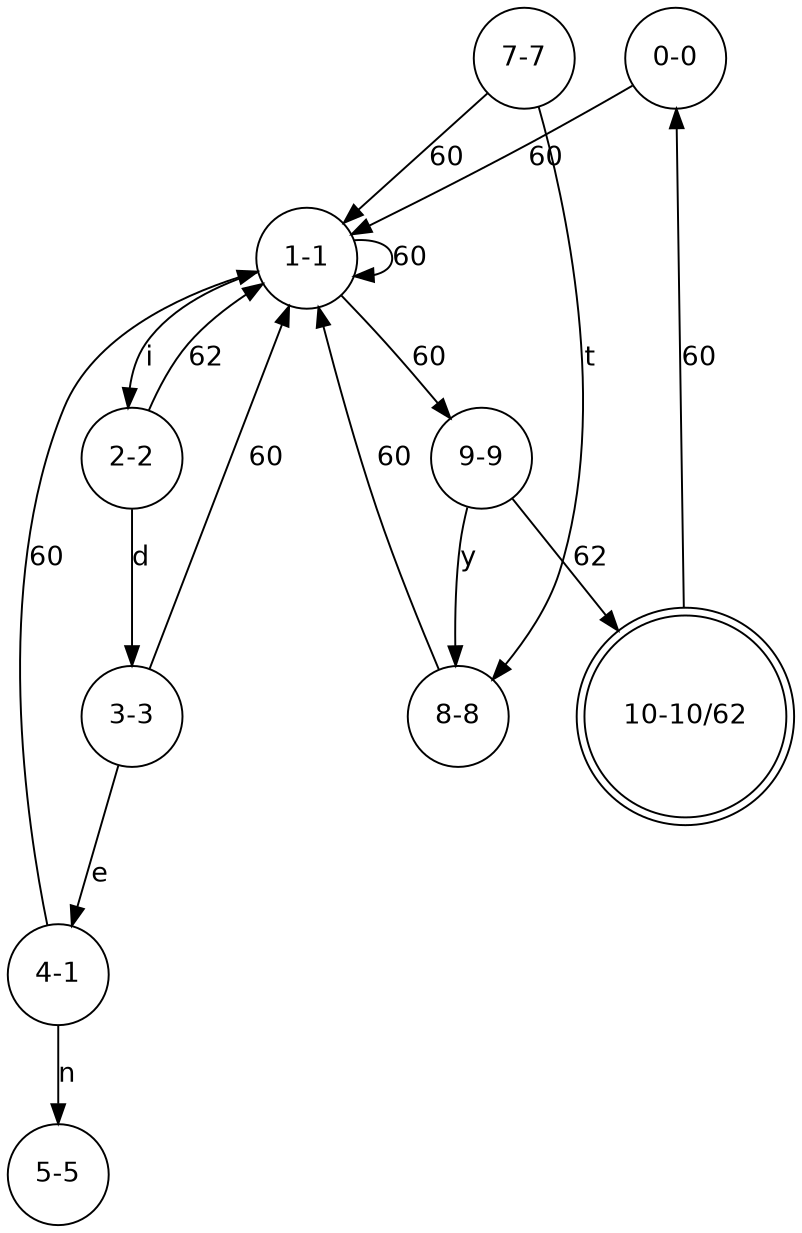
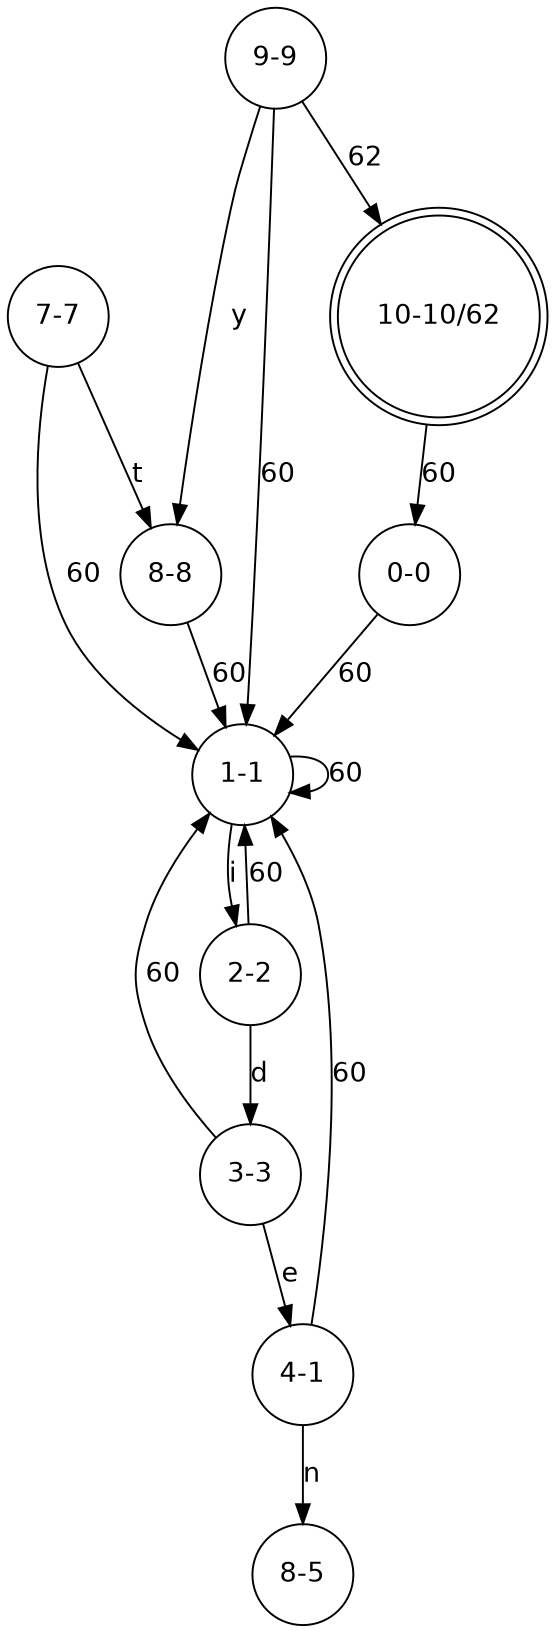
edge "1-1" -> "9-9": reversed
edge "2-2" -> "1-1": label "62" -> "60"
node "5-5": label "5-5" -> "8-5"
